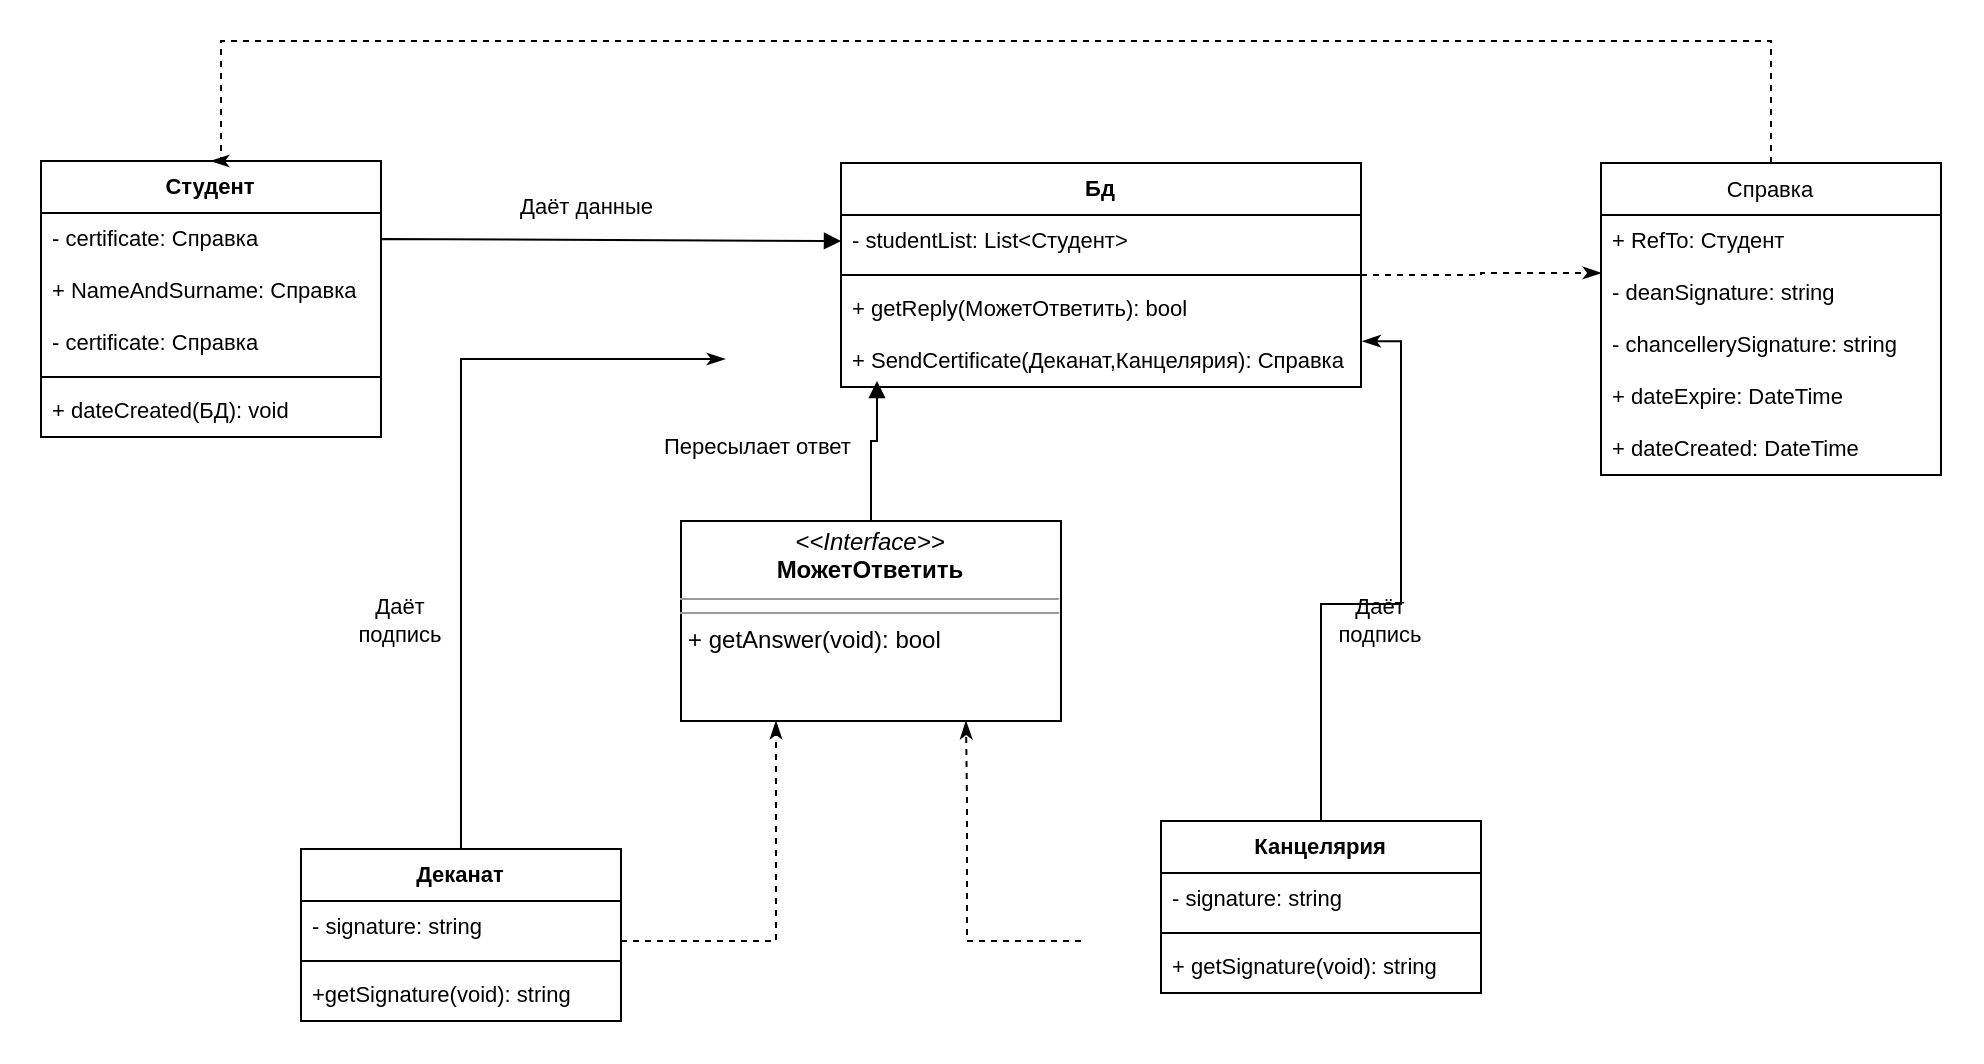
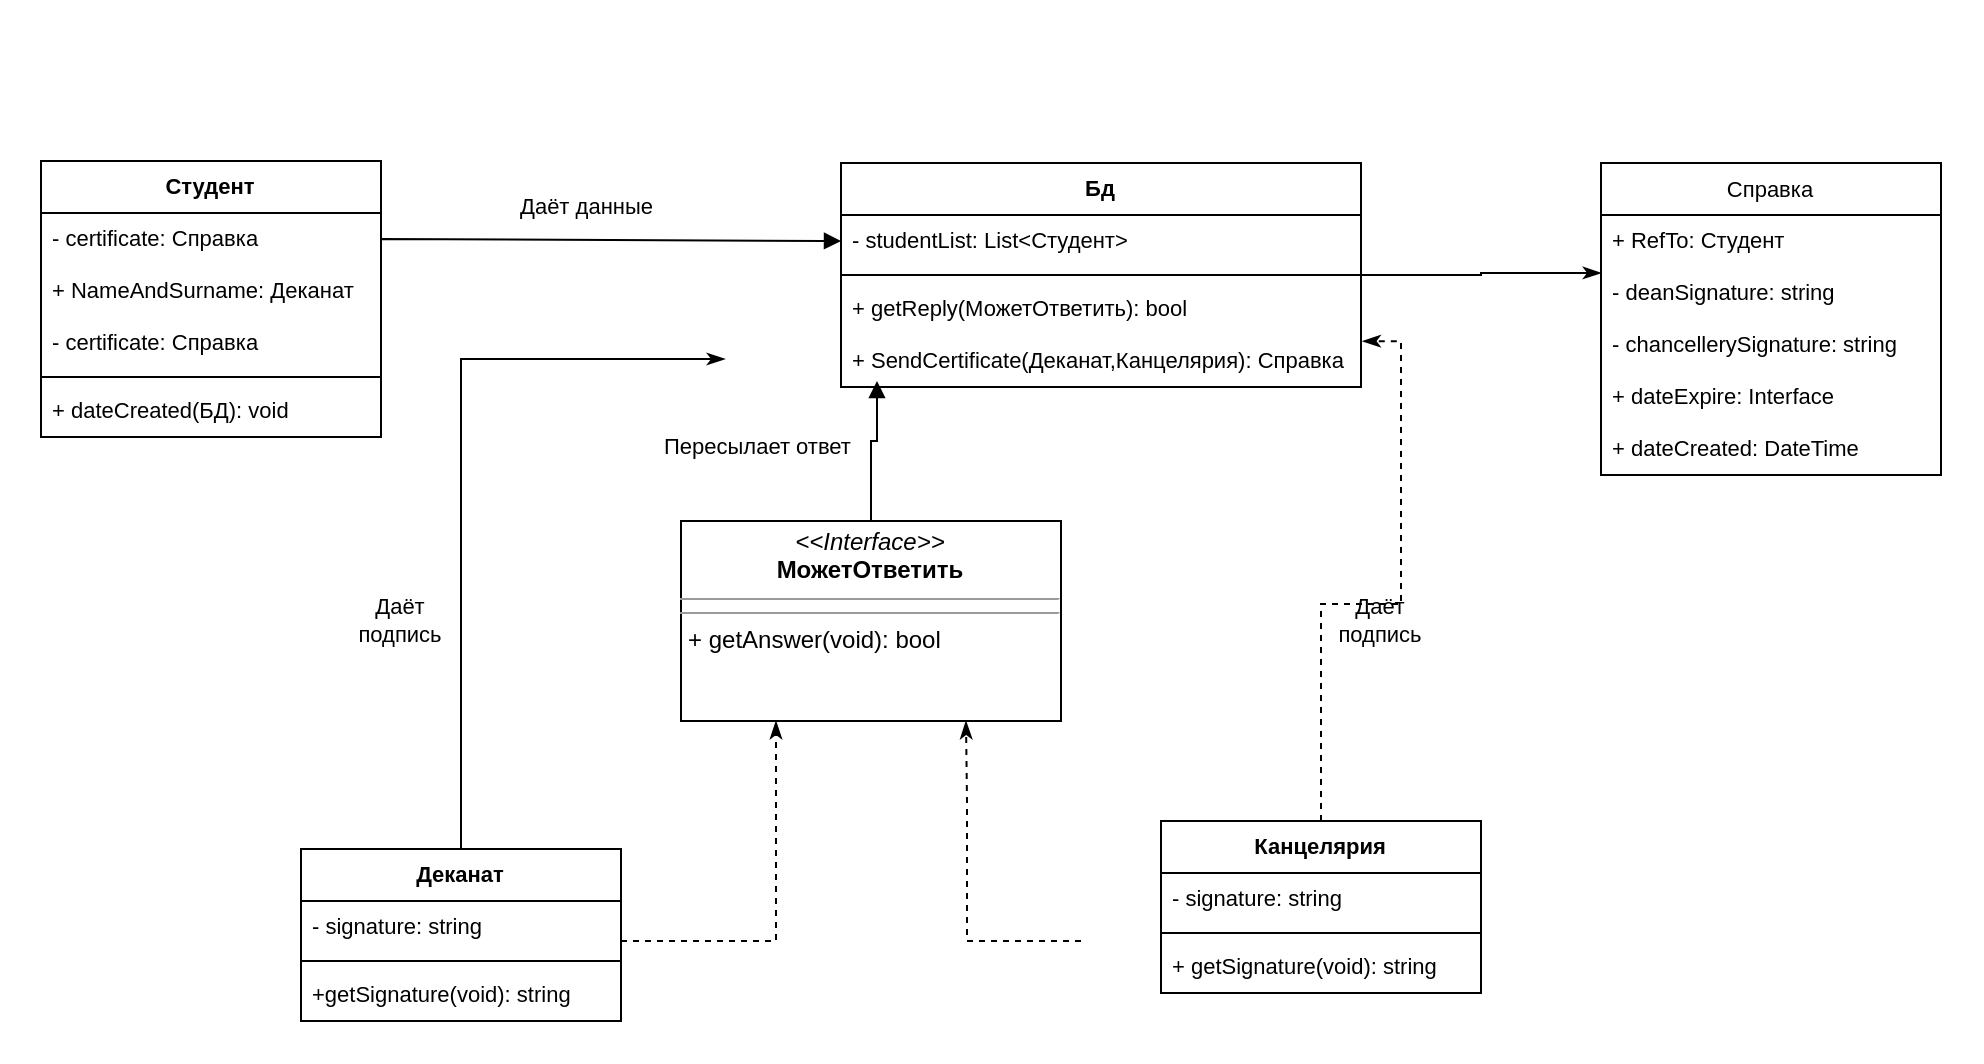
edge "Справка" -> "Студент": removed
edge "Бд" -> "- deanSignature: string": style dashed -> solid
node "+ NameAndSurname: Справка": label "+ NameAndSurname: Справка" -> "+ NameAndSurname: Деканат"
node "+ dateExpire: DateTime": label "+ dateExpire: DateTime" -> "+ dateExpire: Interface"
edge "Канцелярия" -> "+ SendCertificate(Деканат,Канцелярия): Справка": style solid -> dashed
